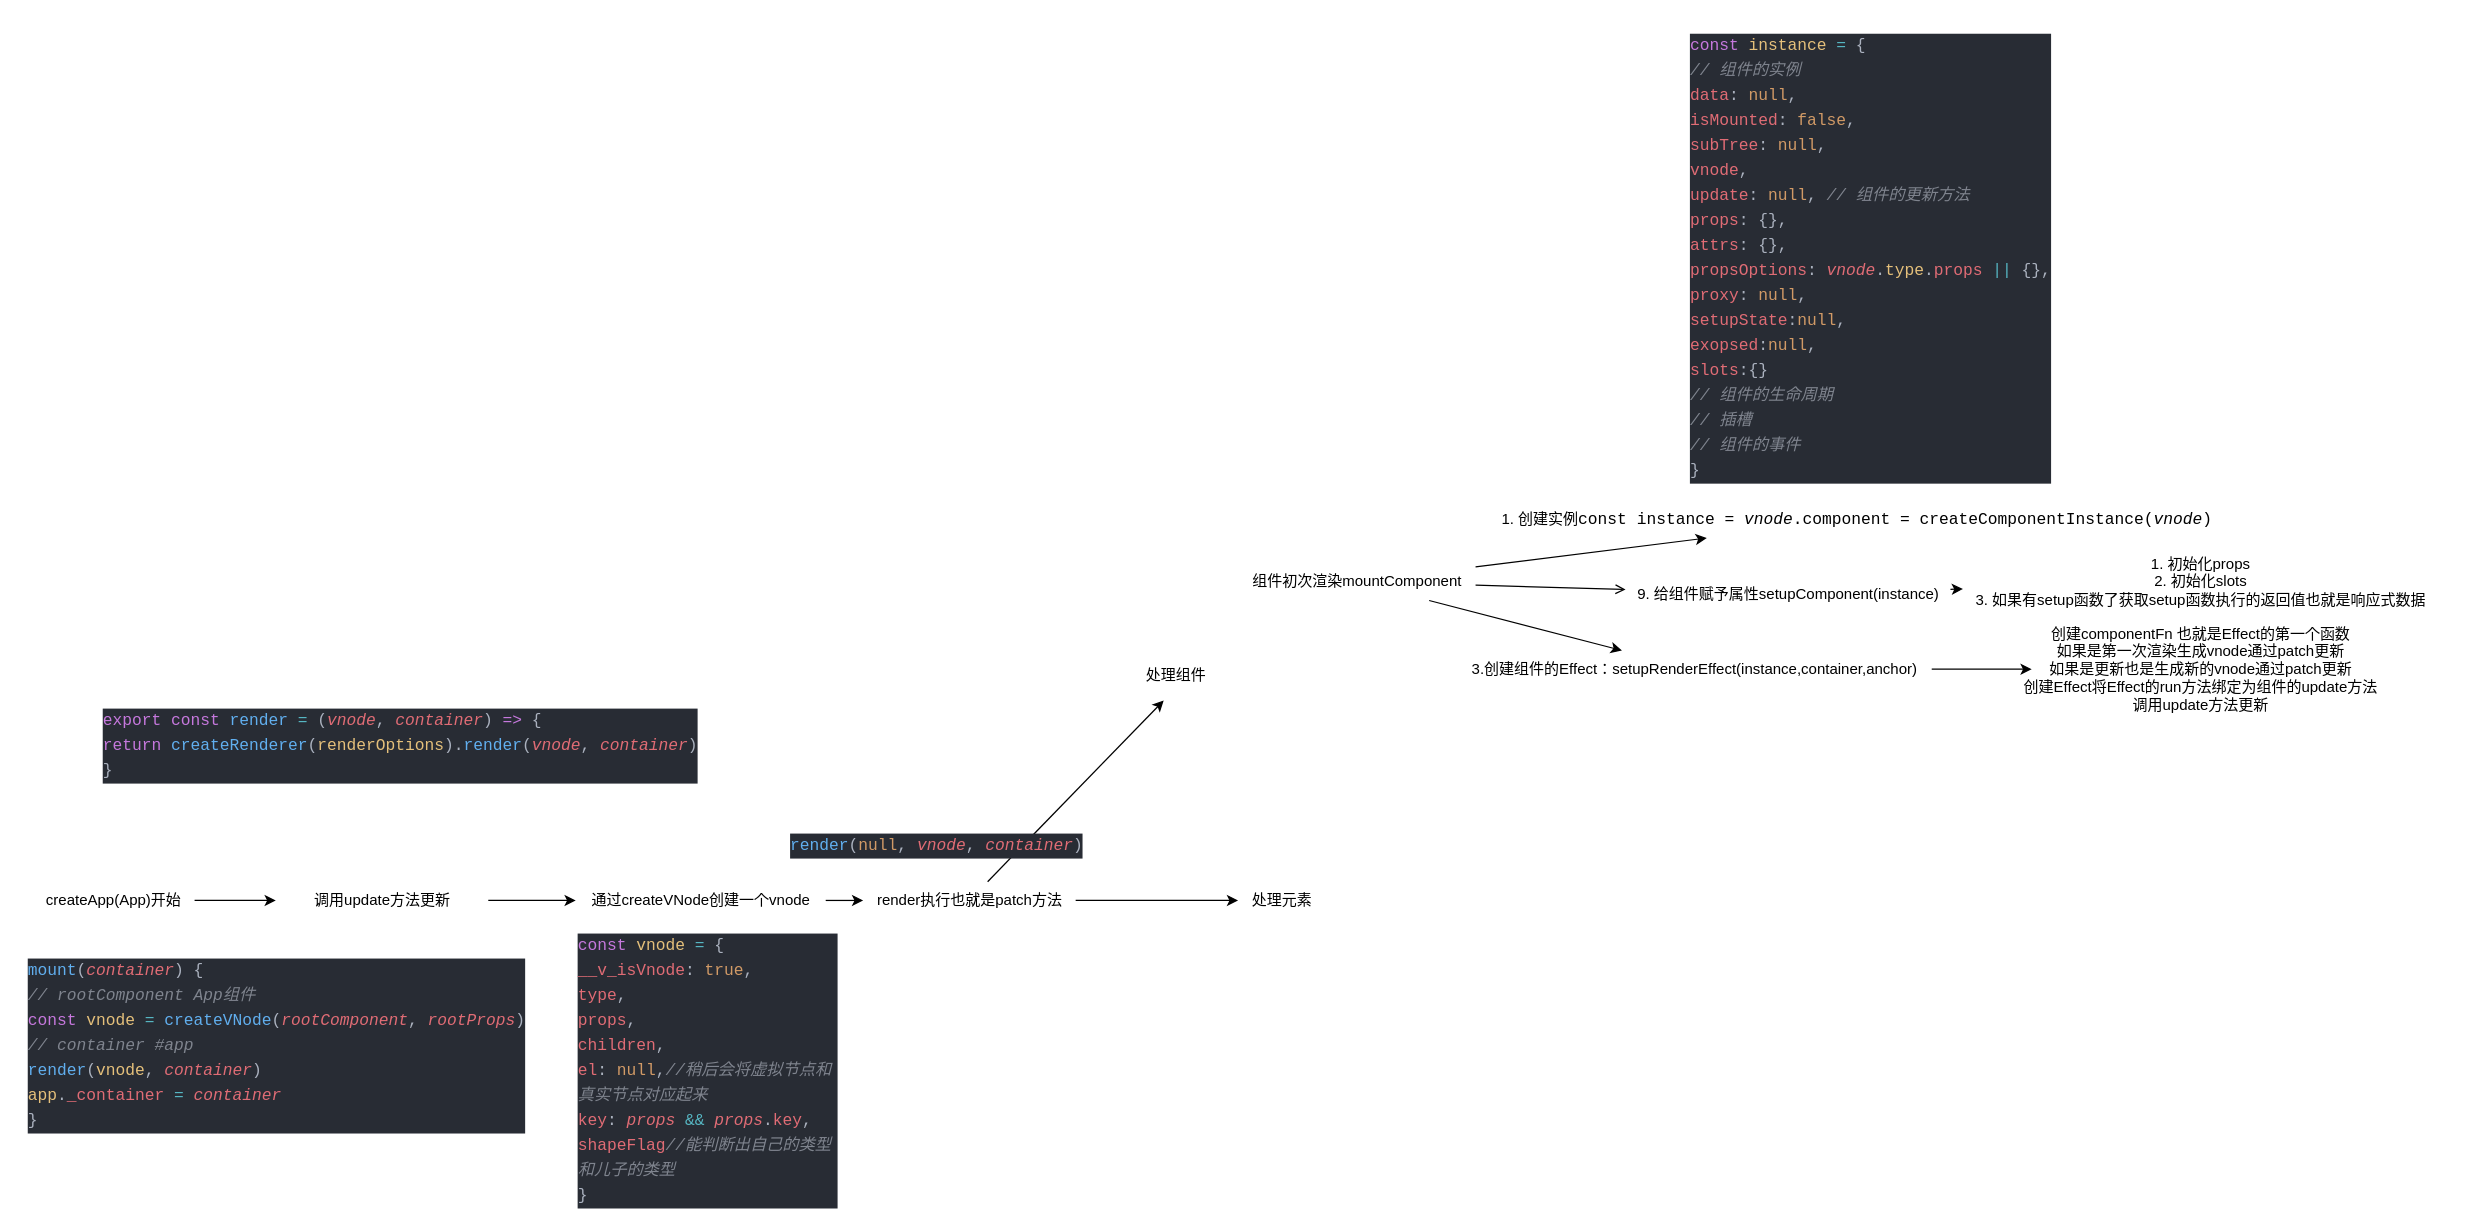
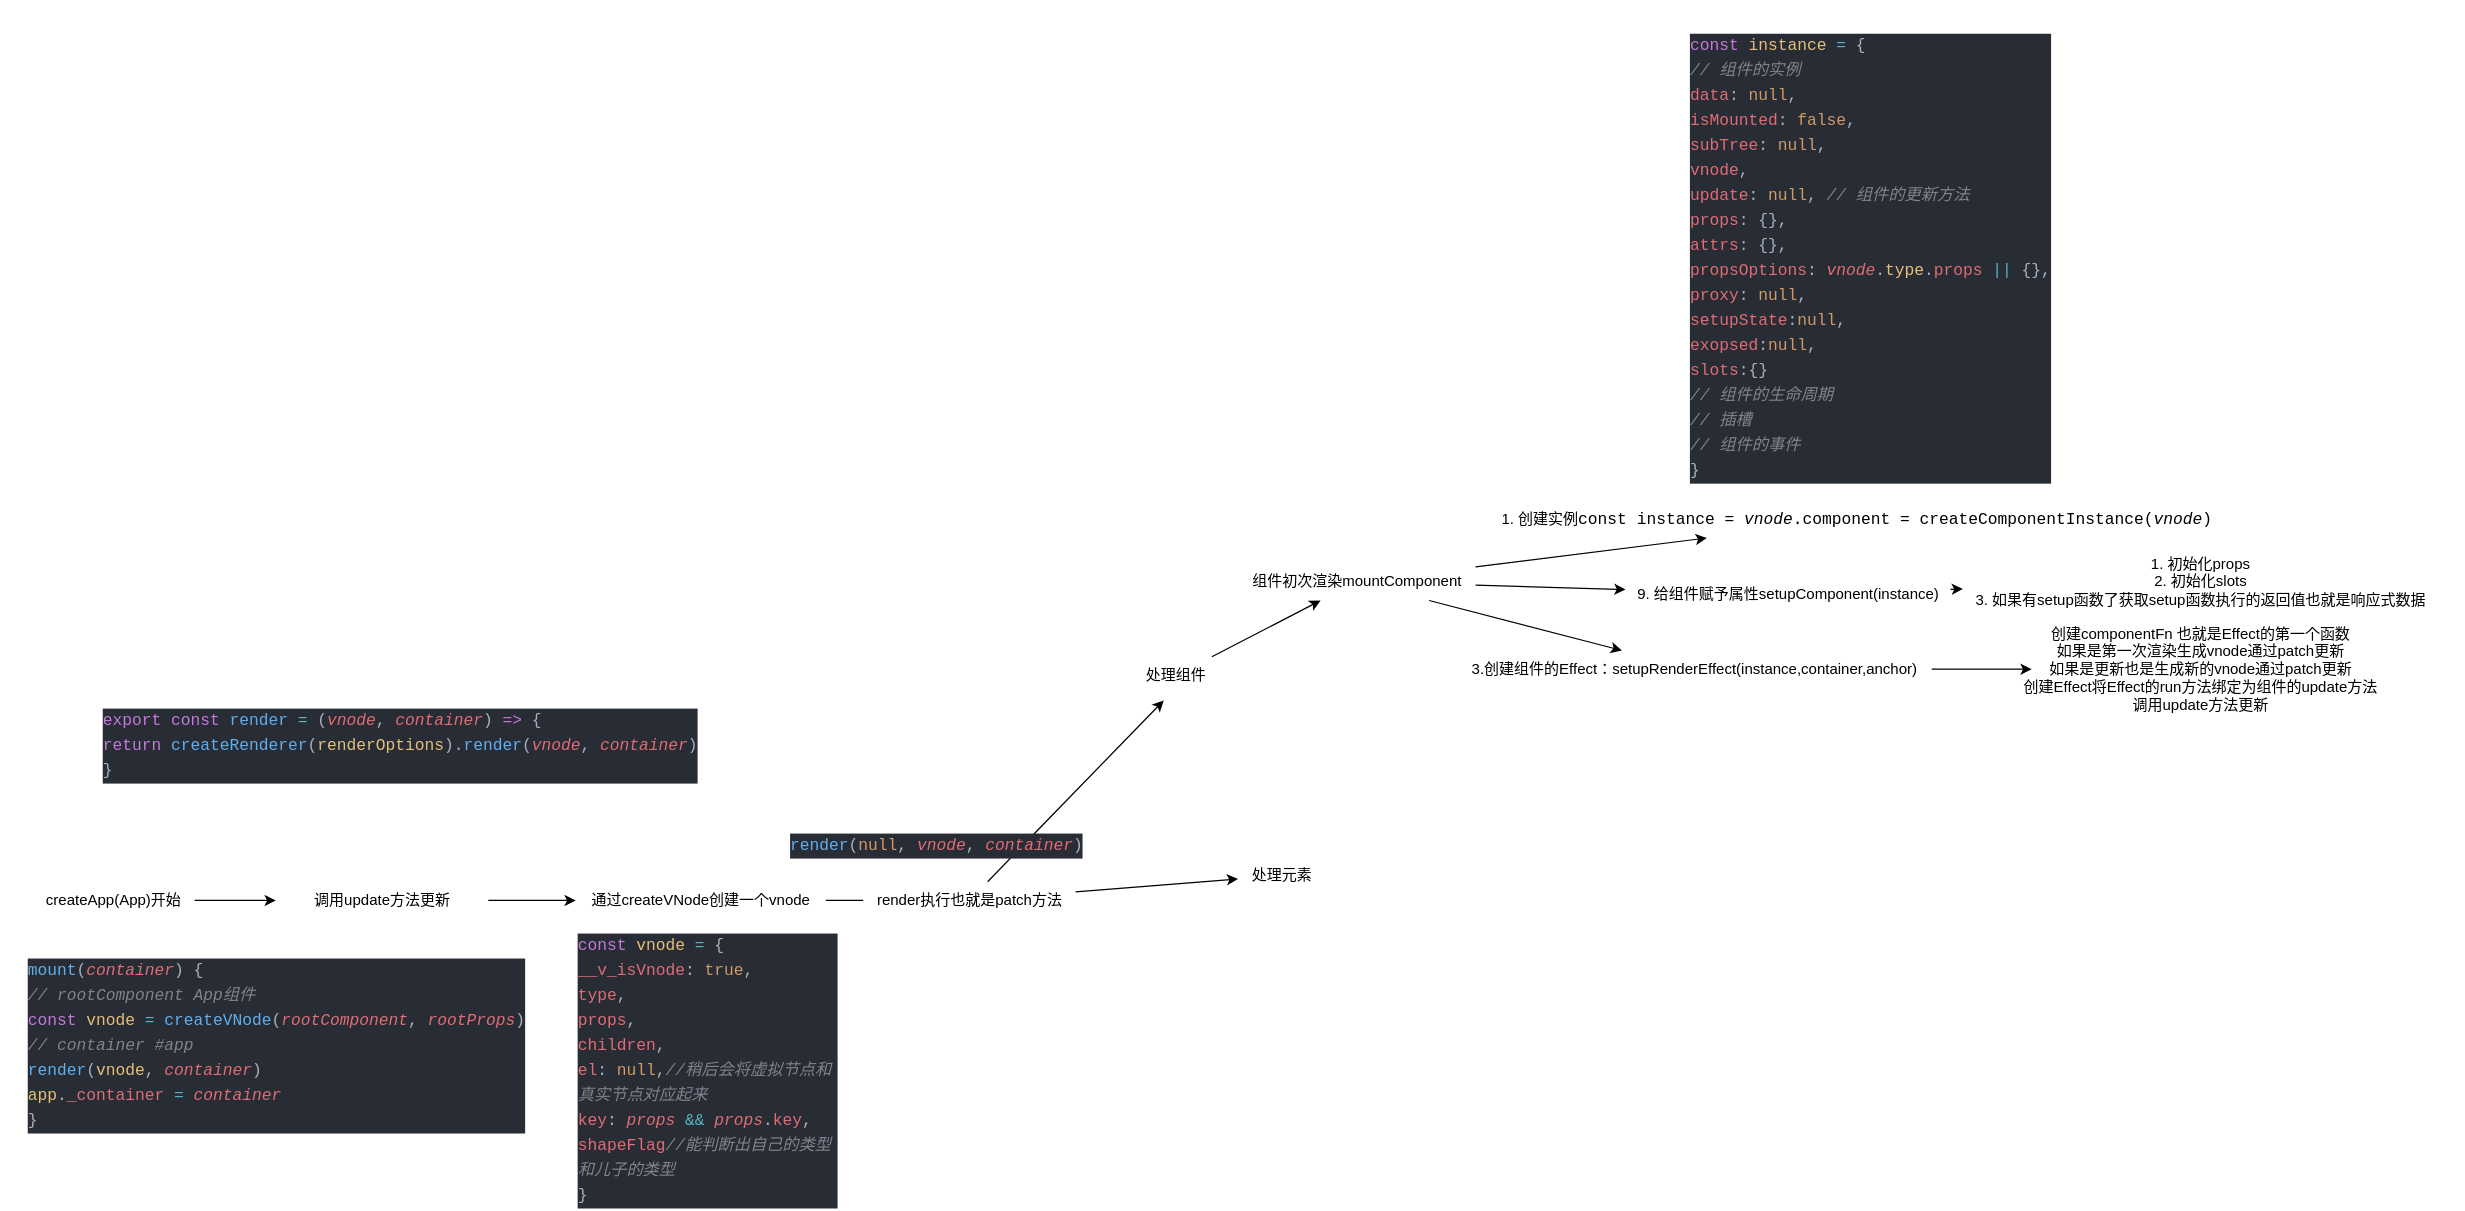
edge "组件初次渲染mountComponent" -> "9. 给组件赋予属性setupComponent(instance)": arrowhead open -> classic
edge "处理组件" -> "组件初次渲染mountComponent": added
edge "通过createVNode创建一个vnode" -> "render执行也就是patch方法": arrowhead classic -> none
node "处理元素": moved (1282, 901) -> (1282, 876)
